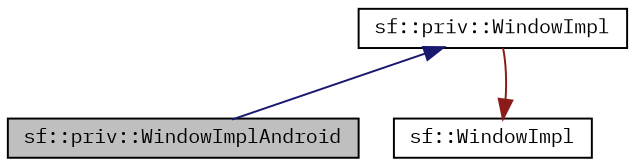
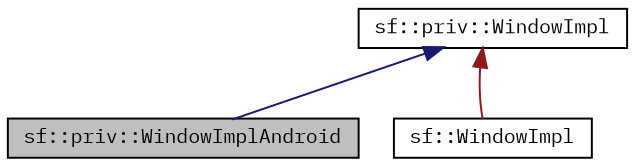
edge "sf::priv::WindowImpl" -> "sf::WindowImpl": reversed
